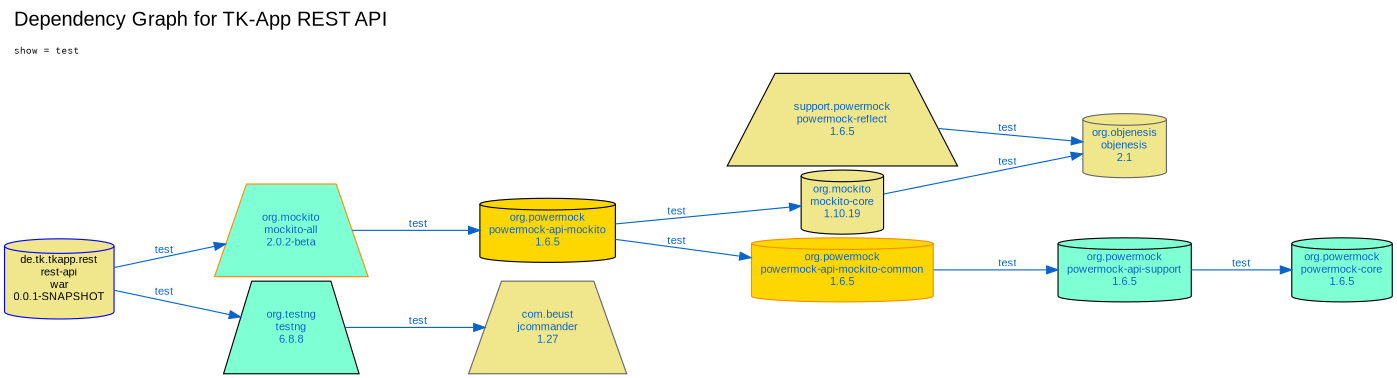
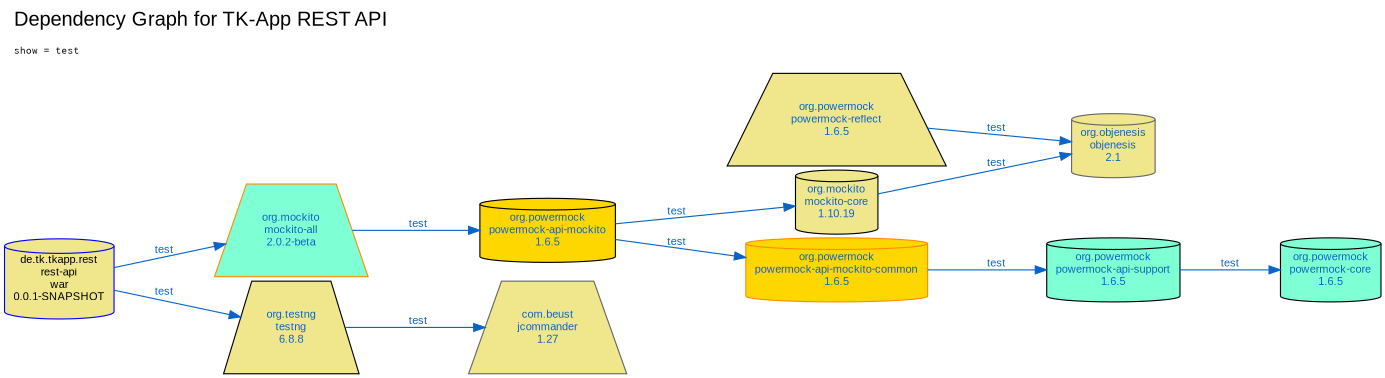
node "support.powermock powermock-reflect 1.6.5": label "support.powermock powermock-reflect 1.6.5" -> "org.powermock powermock-reflect 1.6.5"
node "org.testng testng 6.8.8": fillcolor aquamarine -> khaki
